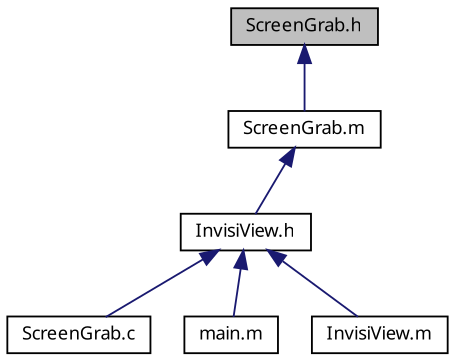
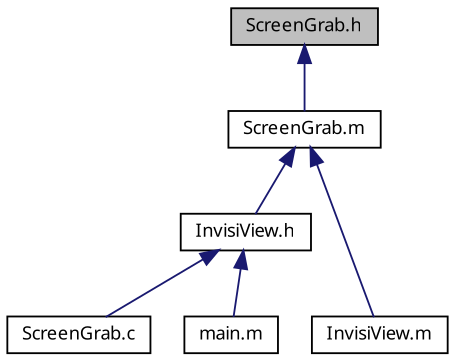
edge "InvisiView.m" -> "InvisiView.h": now "InvisiView.m" -> "ScreenGrab.m"
